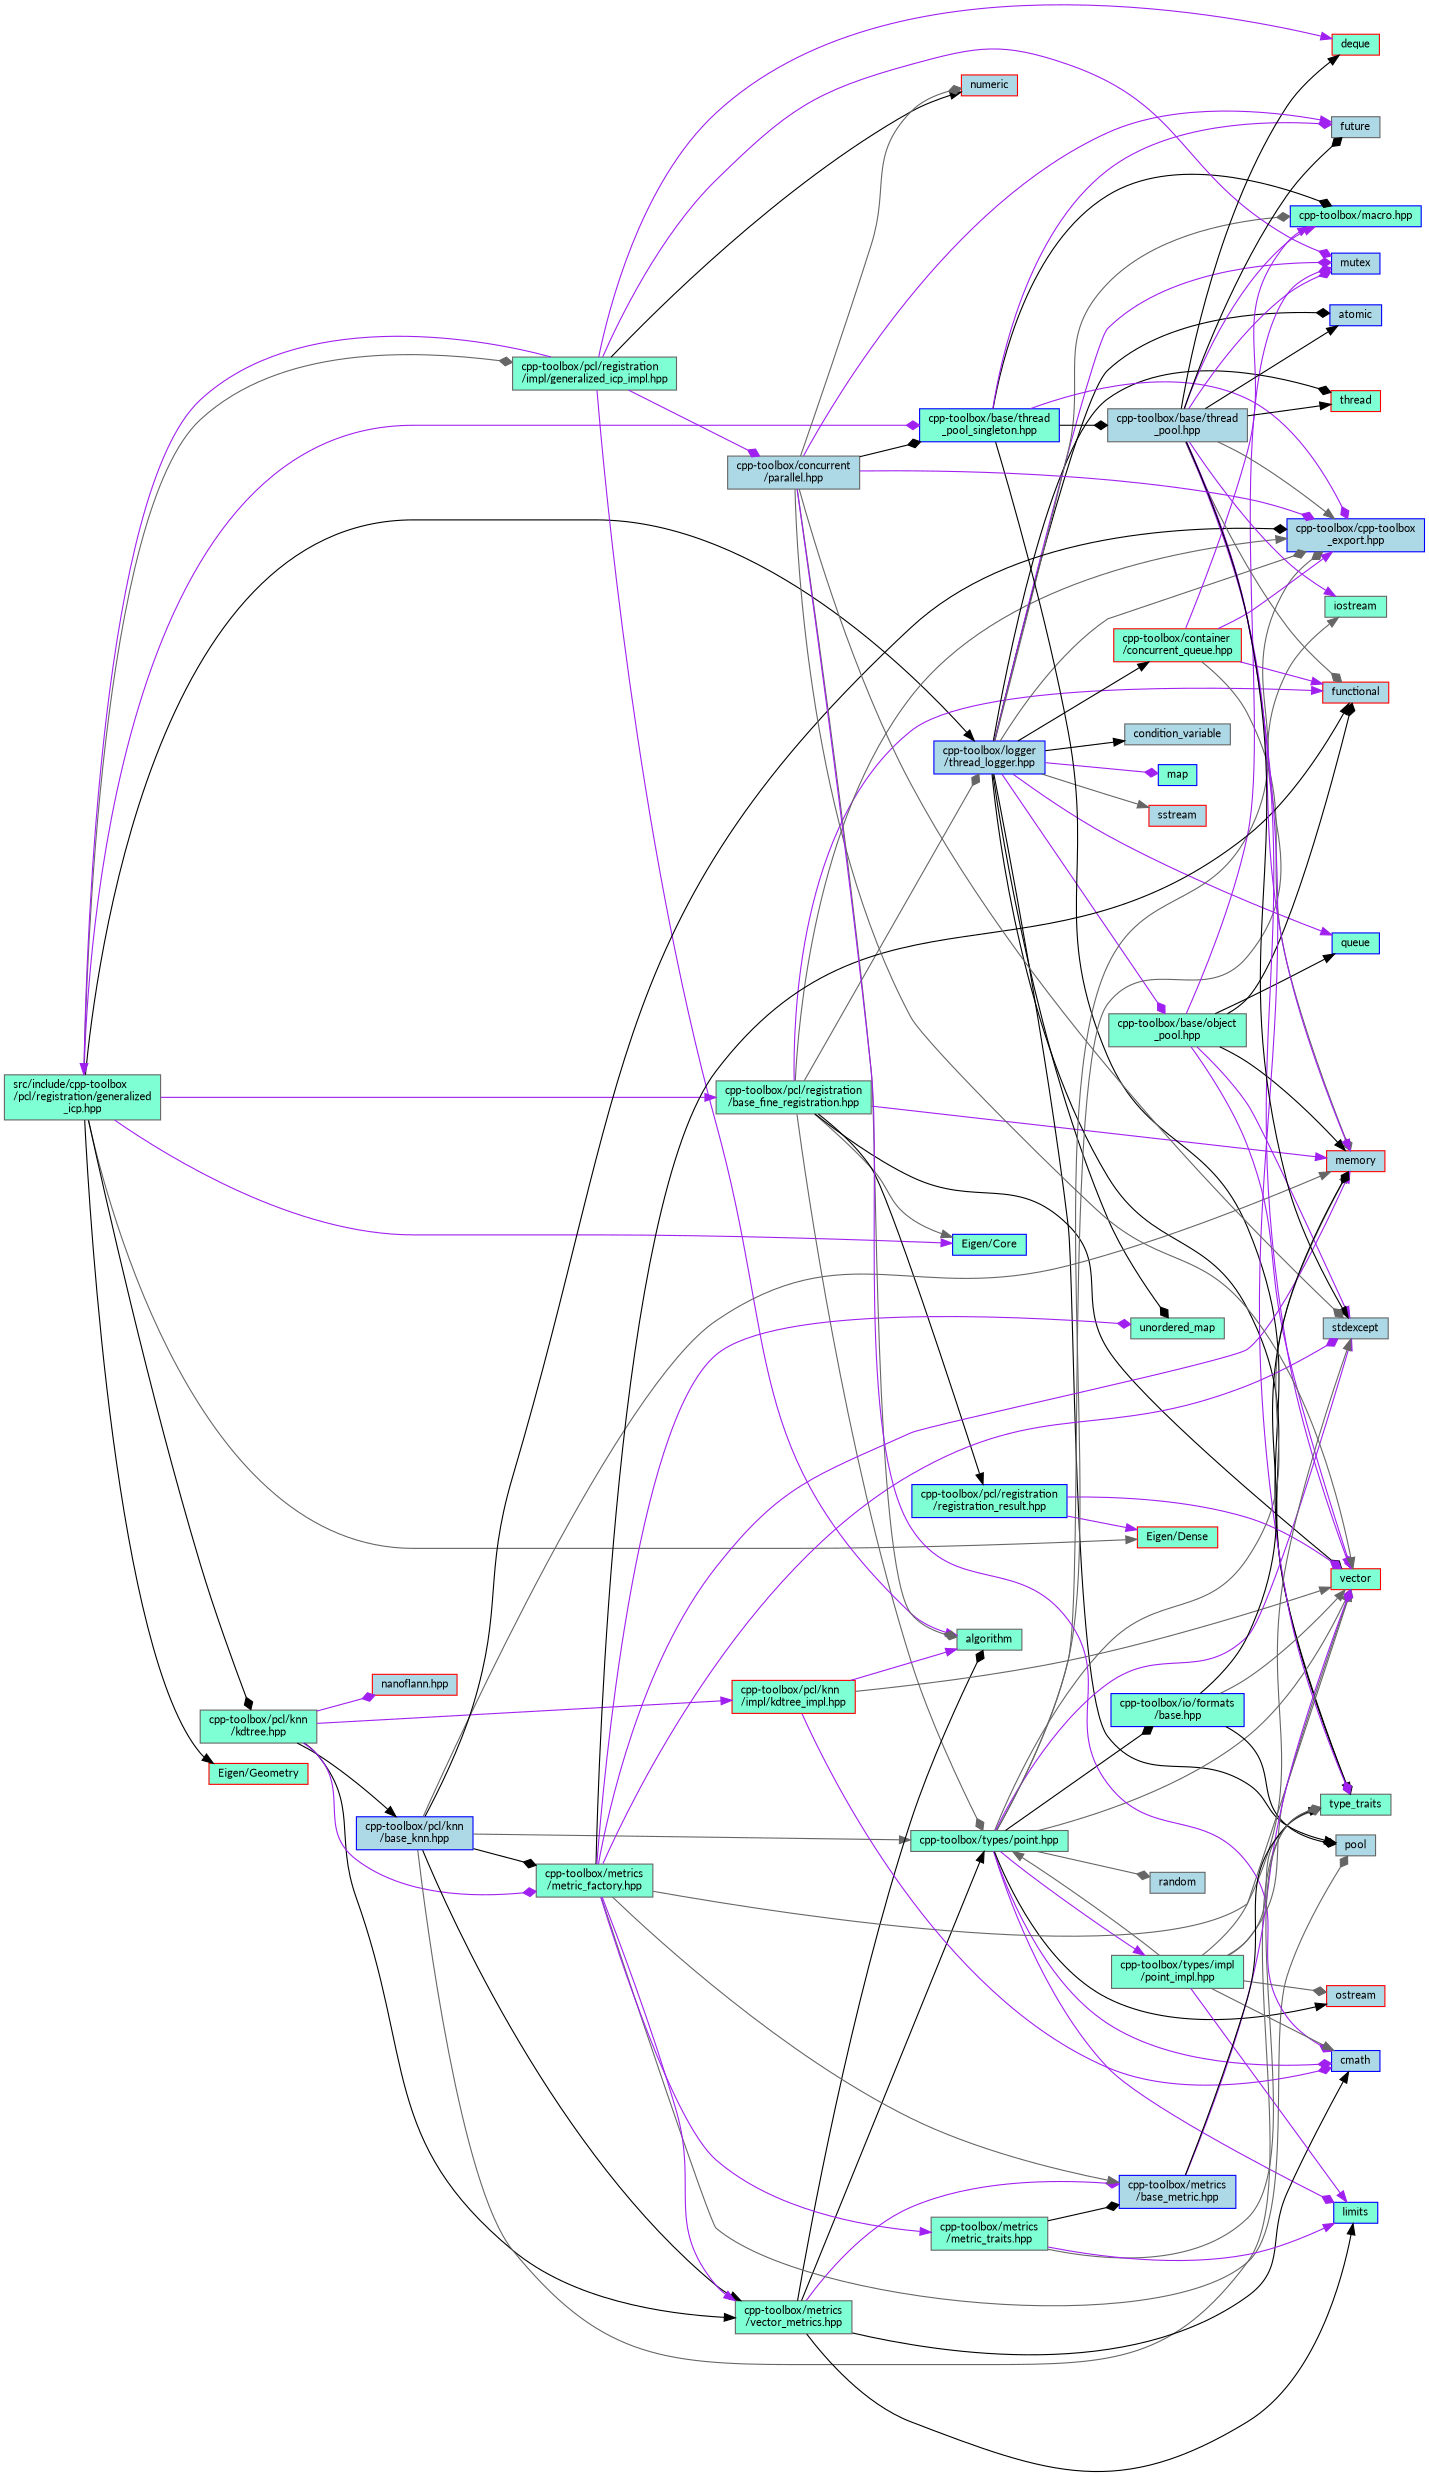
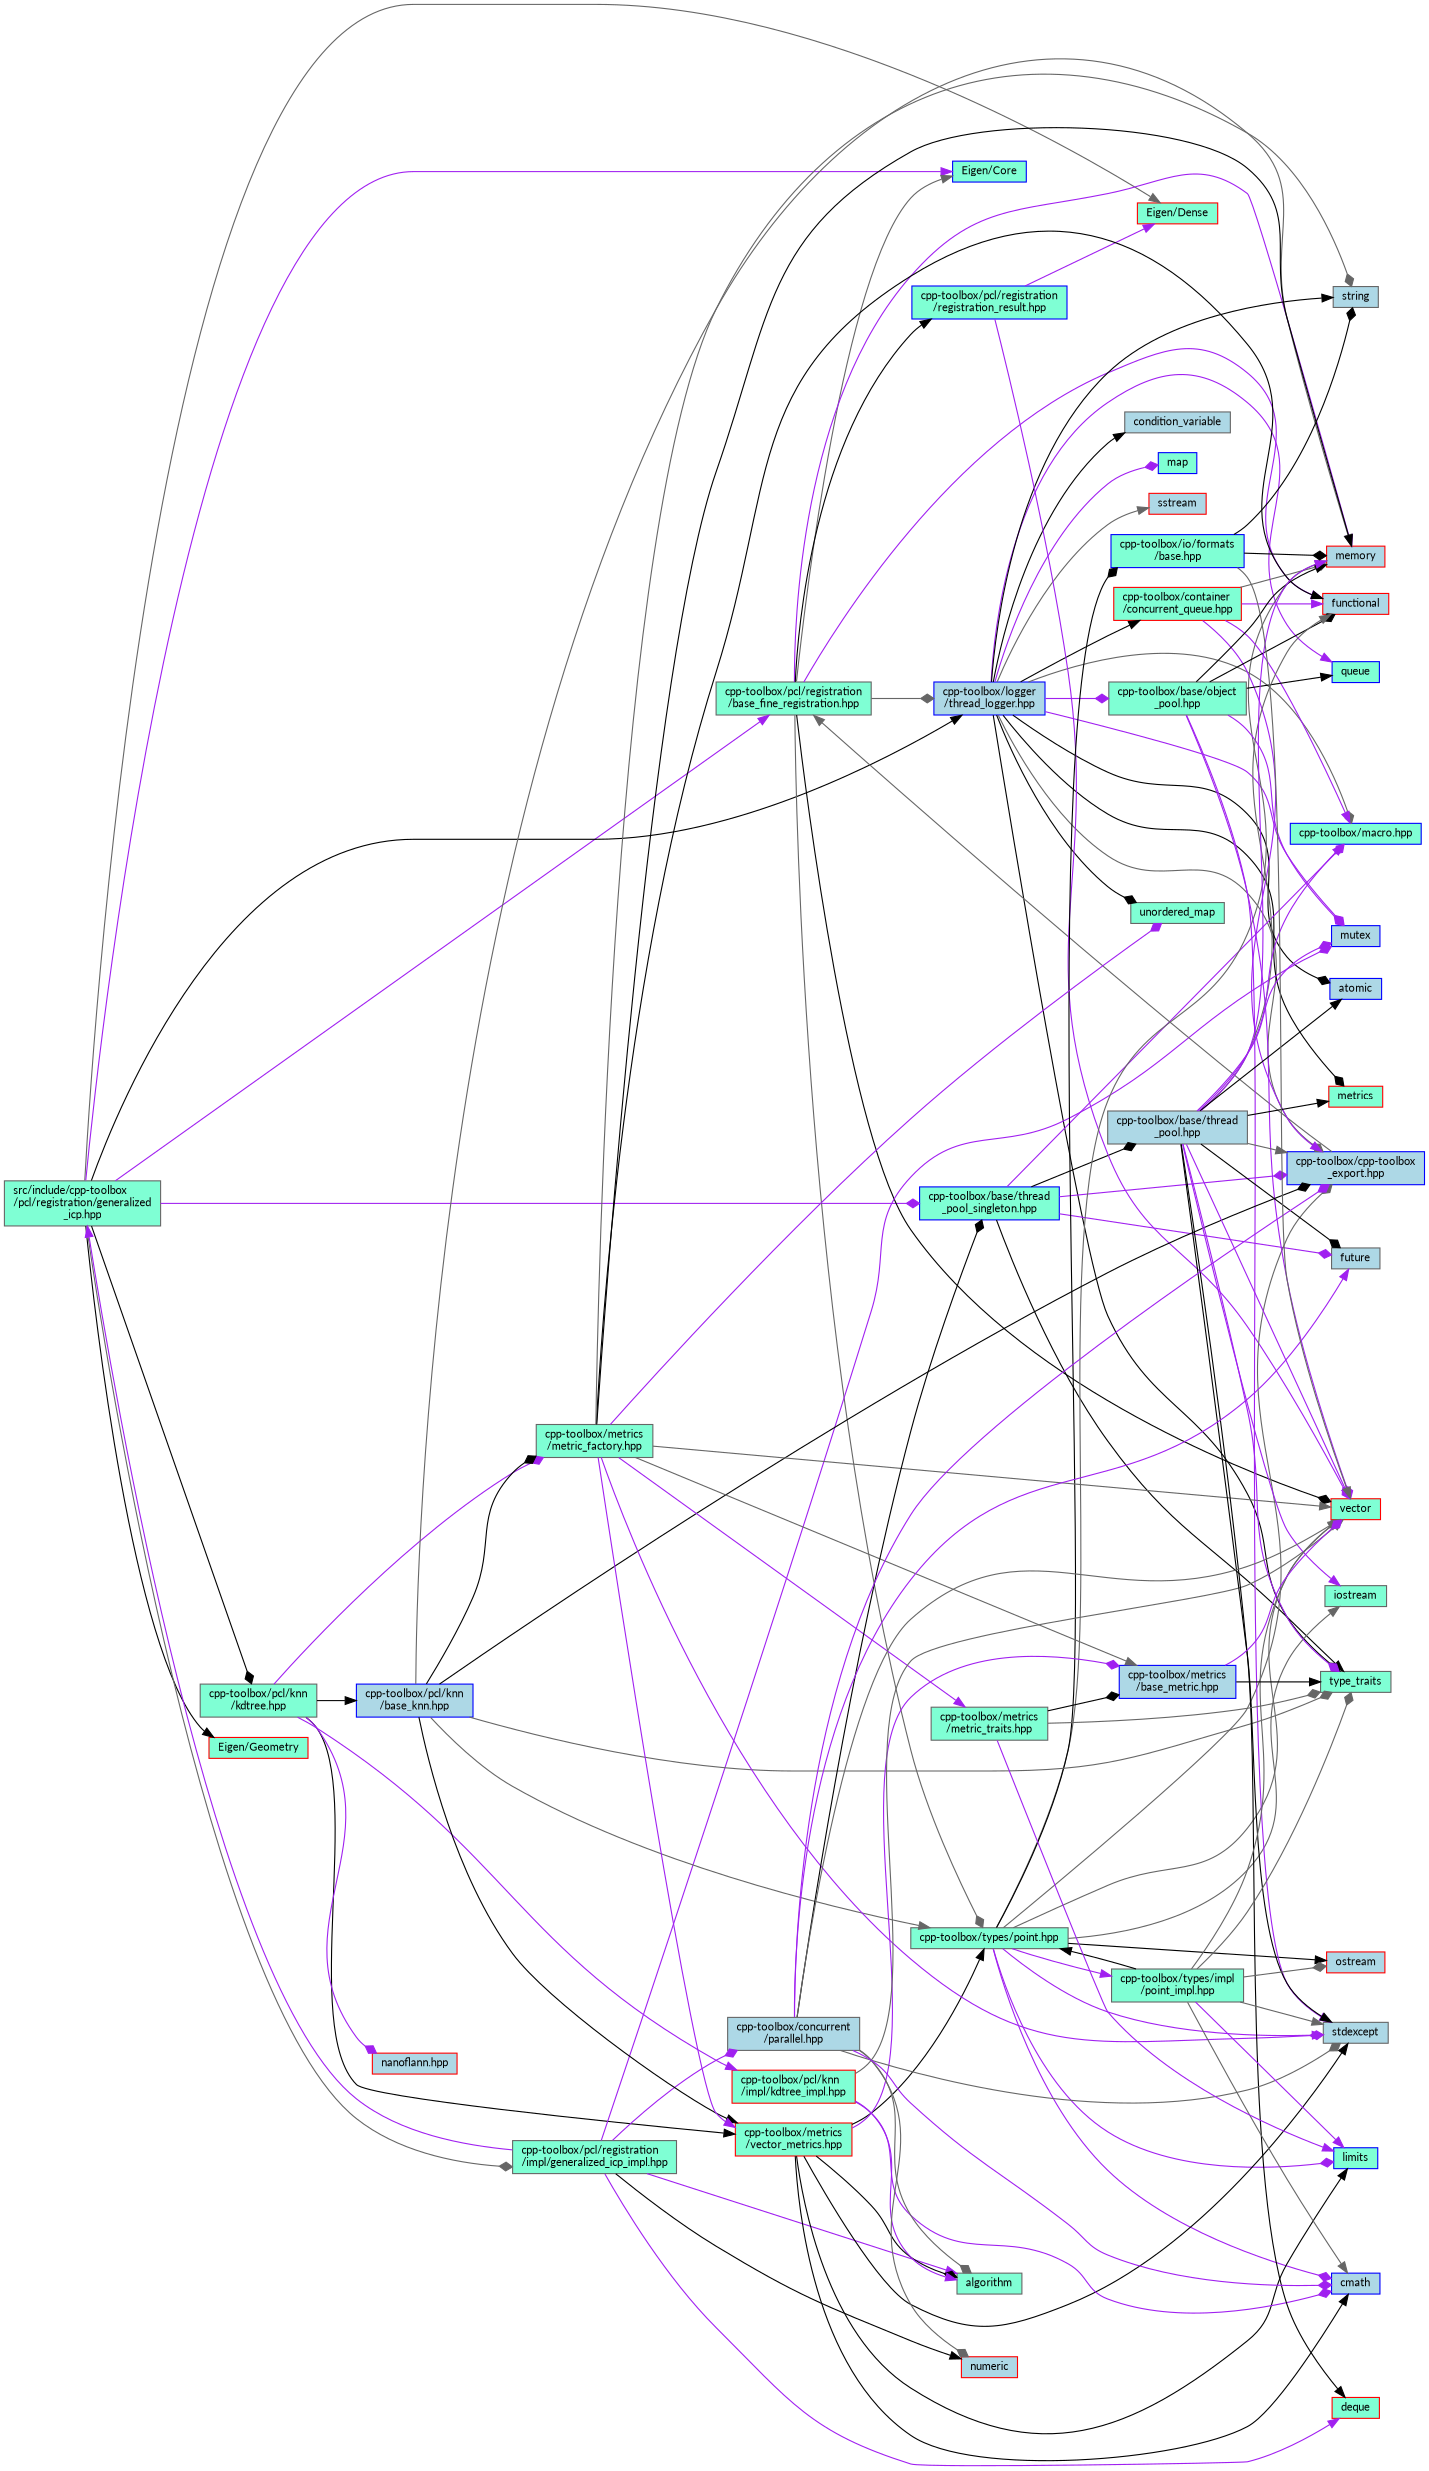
edge "cpp-toolbox/base/thread _pool_singleton.hpp" -> "cpp-toolbox/macro.hpp": color black -> purple
node "thread": label "thread" -> "metrics"
edge "cpp-toolbox/base/thread _pool.hpp" -> "functional": arrowhead diamond -> normal
edge "cpp-toolbox/pcl/registration /base_fine_registration.hpp" -> "cpp-toolbox/cpp-toolbox _export.hpp": reversed
edge "cpp-toolbox/metrics /metric_factory.hpp" -> "memory": color purple -> black
node "pool": label "pool" -> "string"
node "random": removed
edge "cpp-toolbox/types/impl /point_impl.hpp" -> "cpp-toolbox/types/point.hpp": color gray40 -> black
edge "cpp-toolbox/metrics /vector_metrics.hpp" -> "stdexcept": added
node "cpp-toolbox/metrics /vector_metrics.hpp": color gray40 -> red
